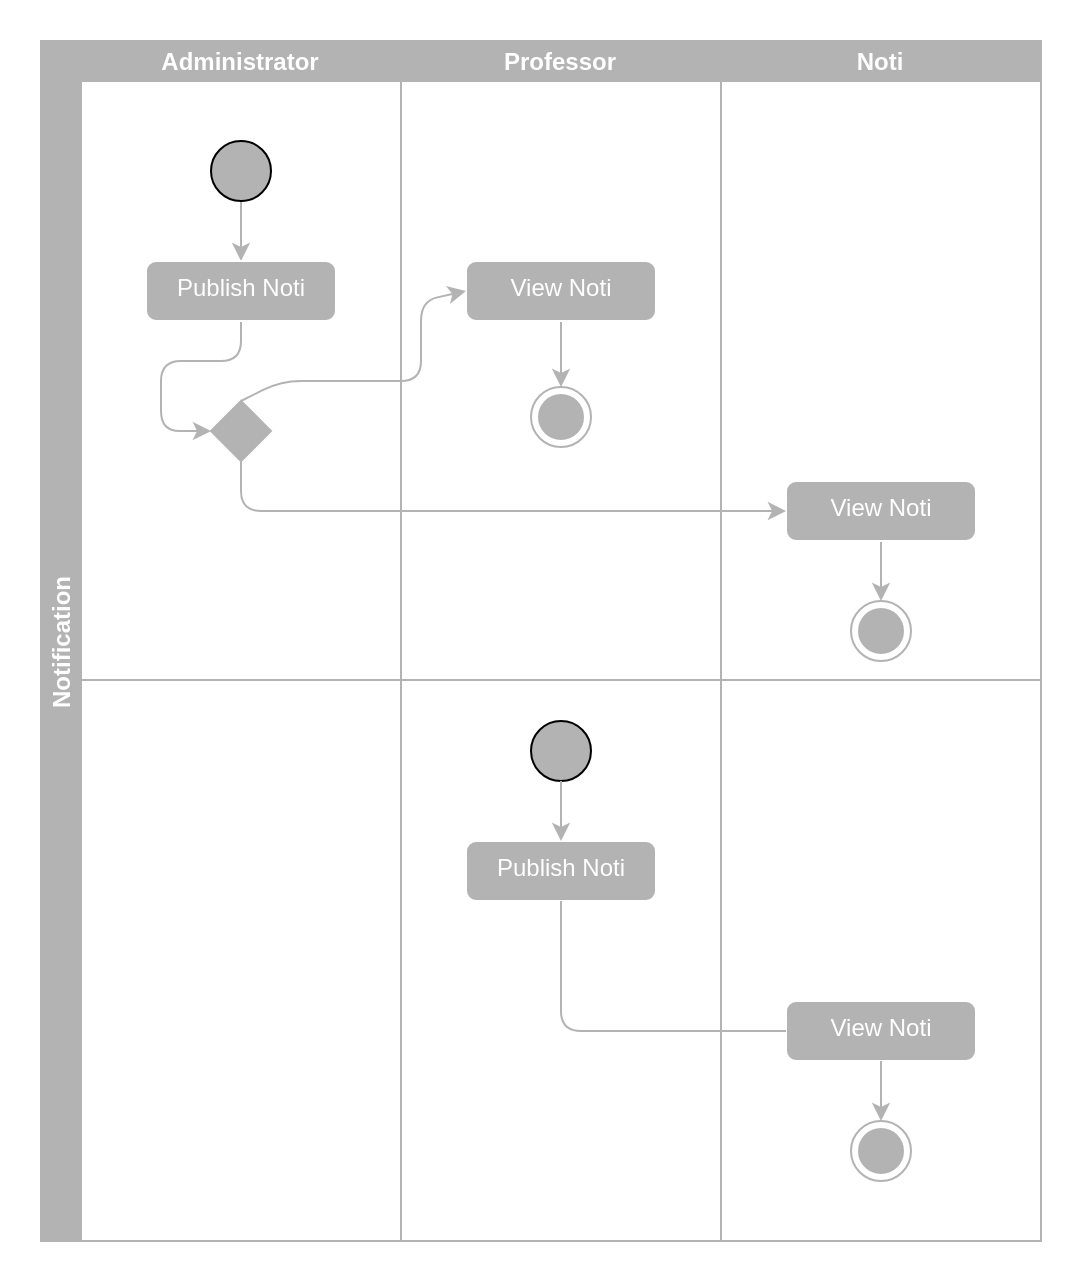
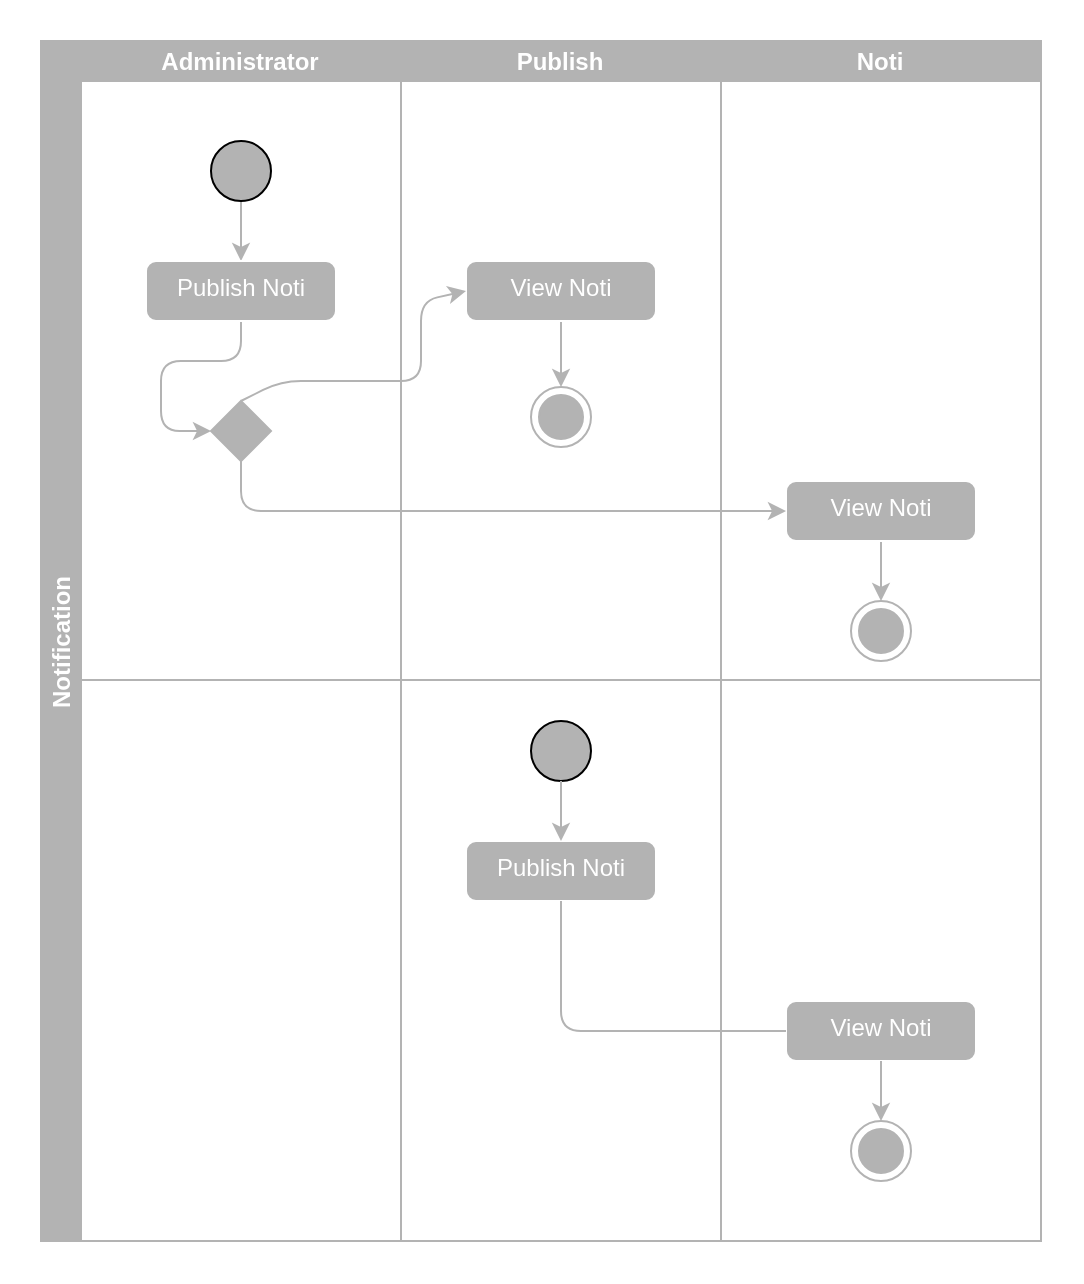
node "Professor": label "Professor" -> "Publish"
